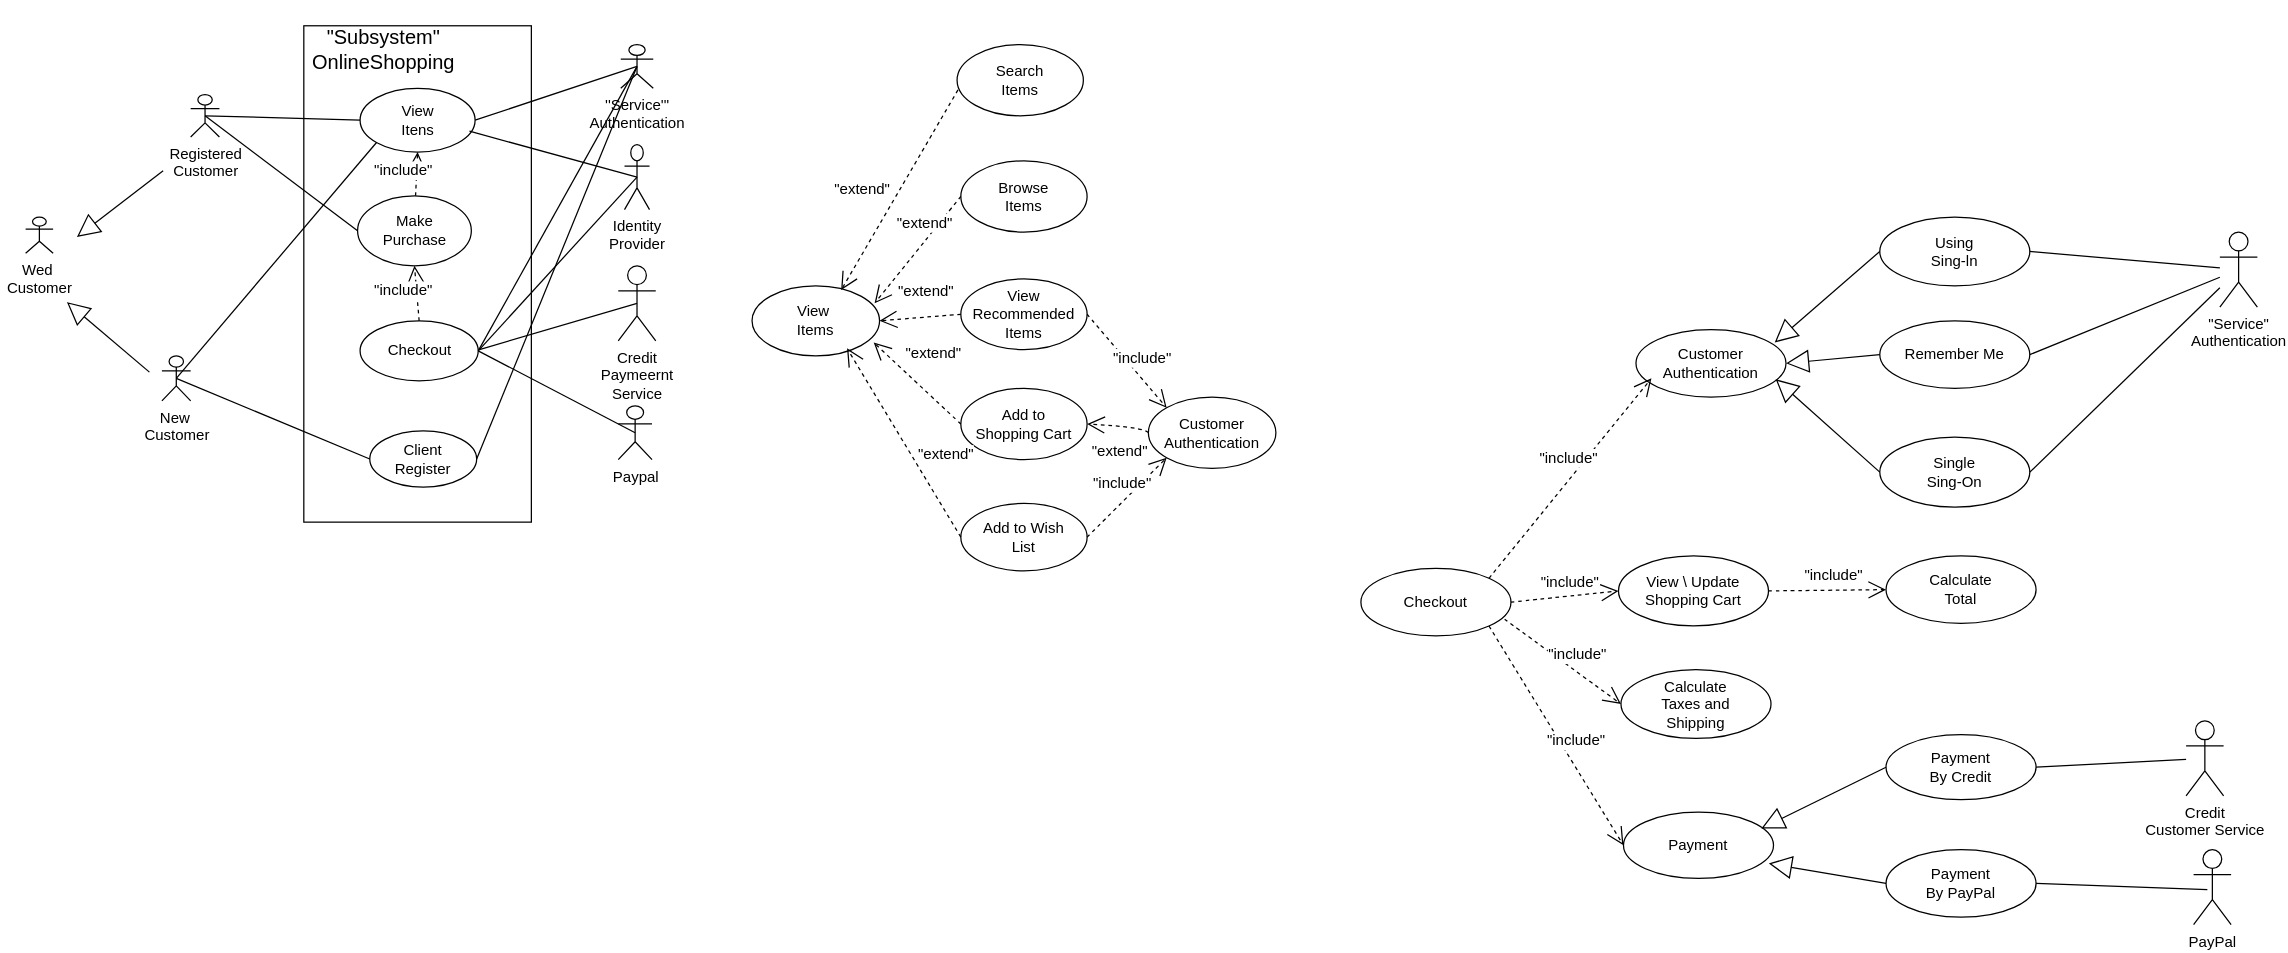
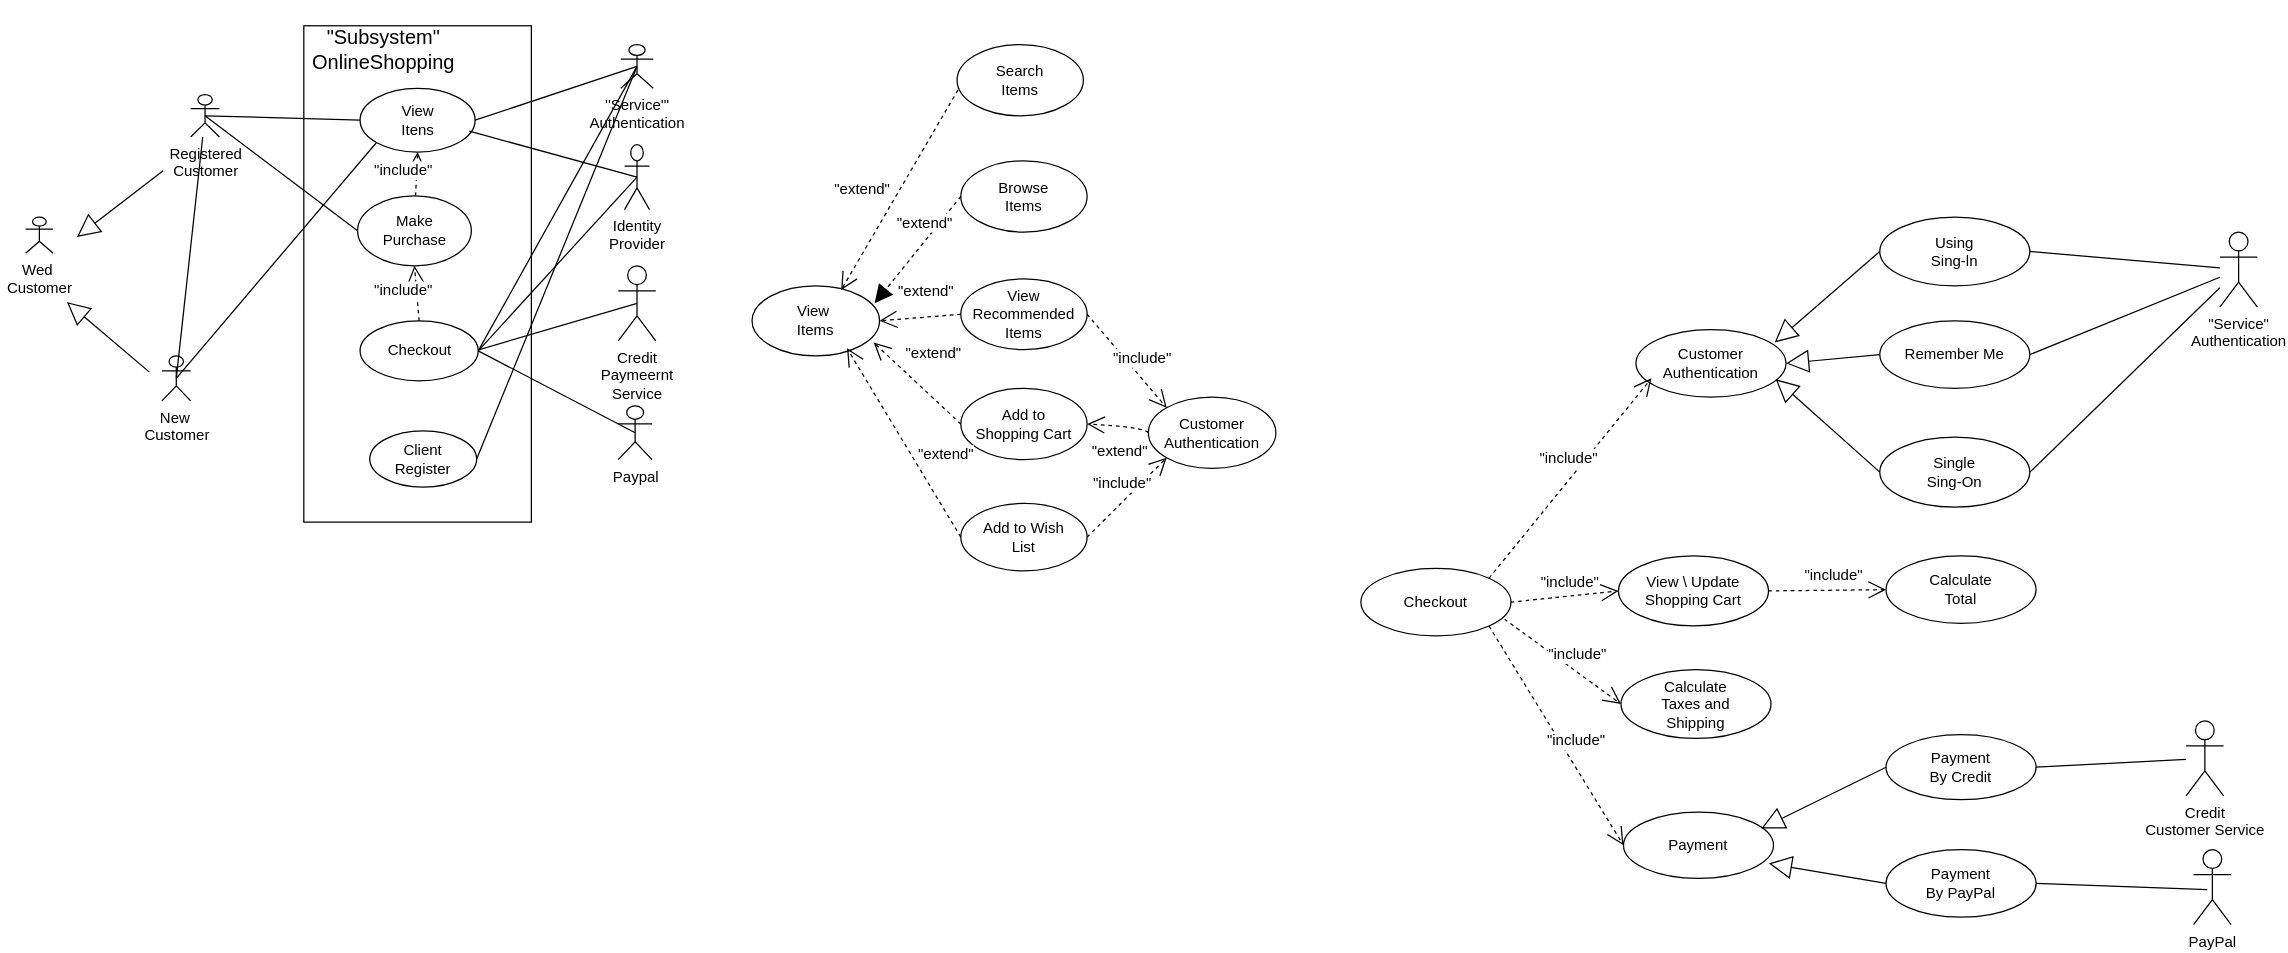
edge "Browse Items" -> "View Items": arrowhead open -> block
edge "New Customer" -- "Client Register": now "New Customer" -- "Registered Customer"
